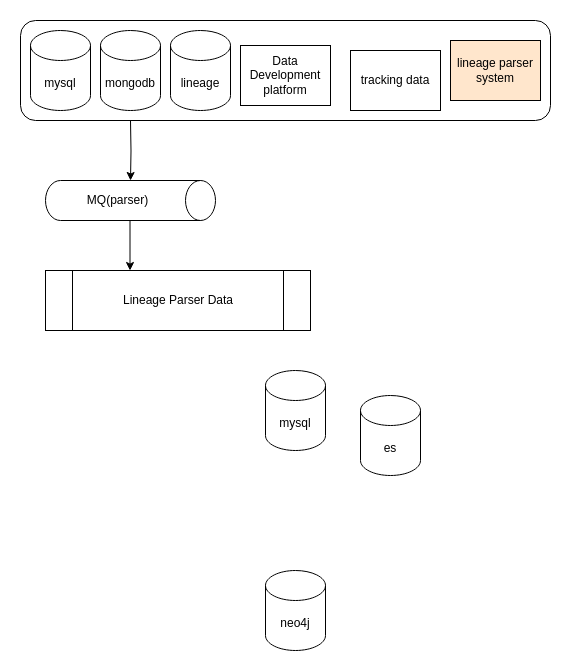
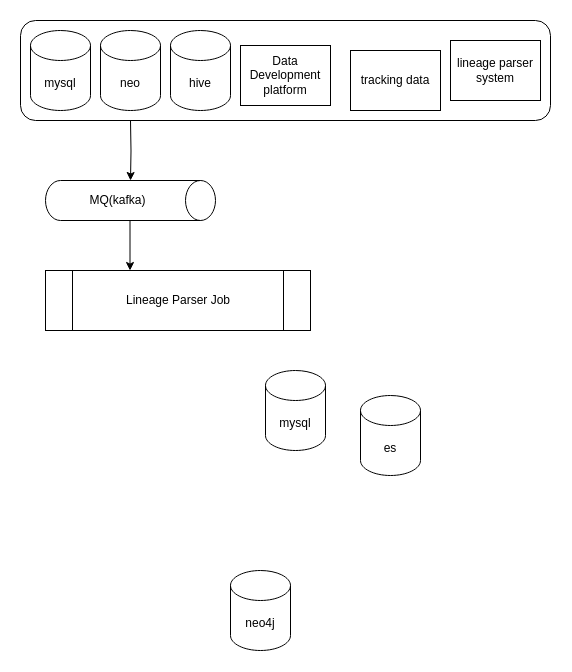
node "lineage parser system": fillcolor #ffe6cc -> #ffffff
node "mongodb": label "mongodb" -> "neo"
node "lineage": label "lineage" -> "hive"
node "MQ(parser)": label "MQ(parser)" -> "MQ(kafka)"
node "Lineage Parser Data": label "Lineage Parser Data" -> "Lineage Parser Job"
node "neo4j": moved (296, 611) -> (261, 611)
